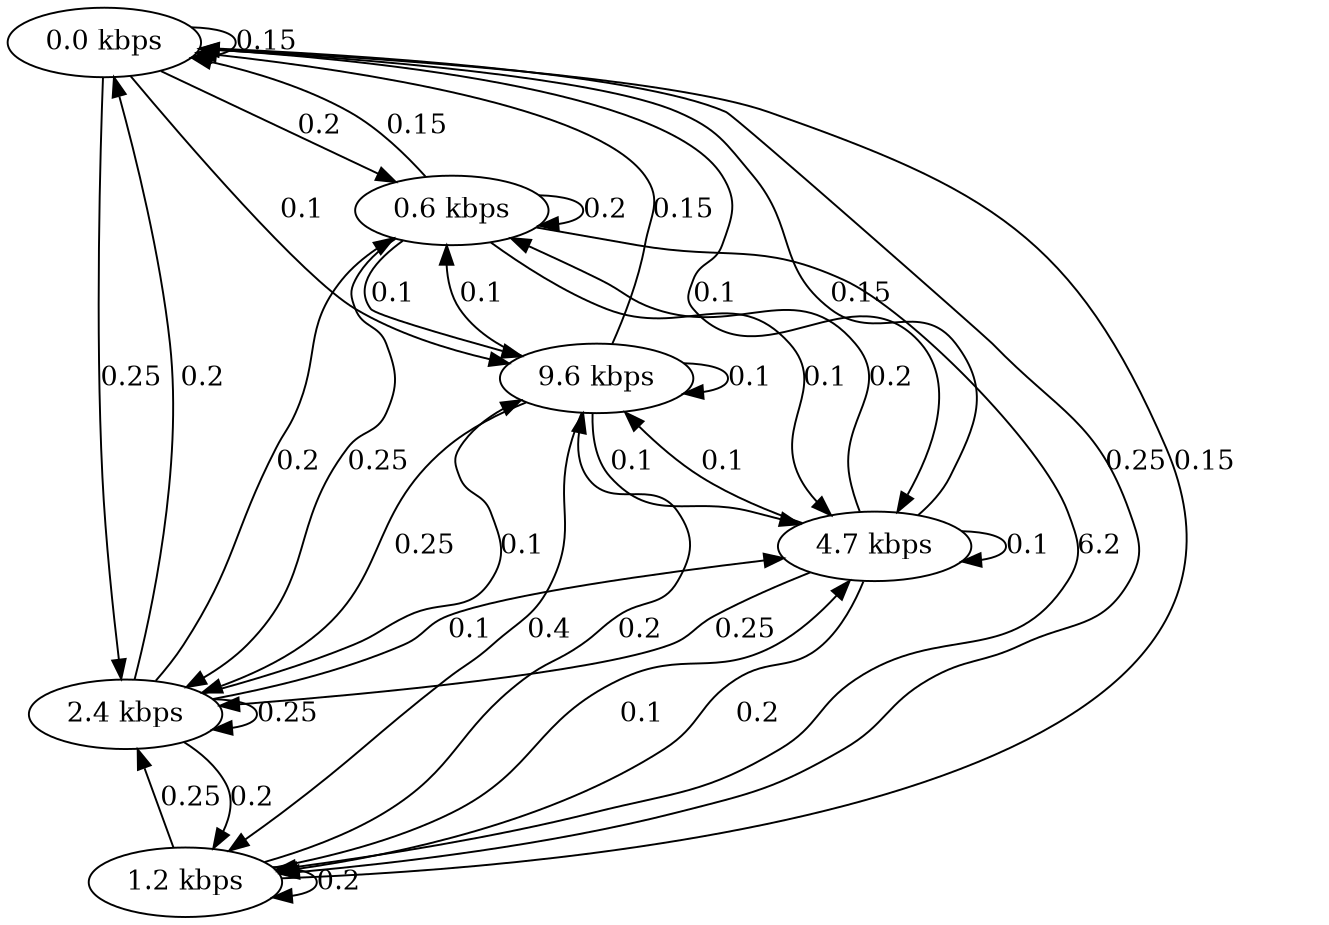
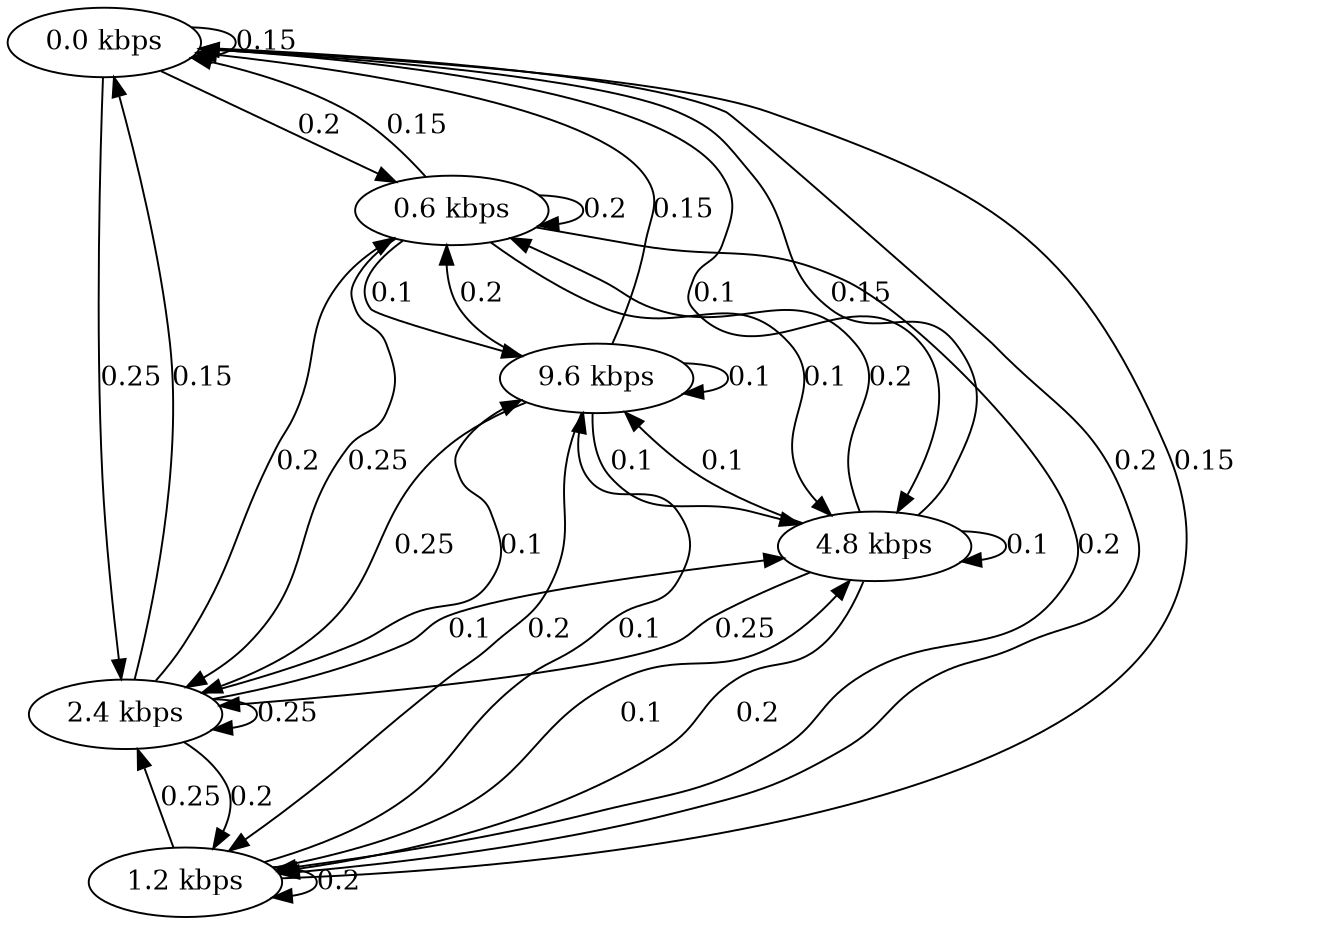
edge "0.0 kbps" -> "9.6 kbps": removed, label "0.1"
edge "9.6 kbps" -> "0.6 kbps": label "0.1" -> "0.2"
edge "2.4 kbps" -> "0.0 kbps": label "0.2" -> "0.15"
edge "0.0 kbps" -> "1.2 kbps": label "0.25" -> "0.2"
node "4.7 kbps": label "4.7 kbps" -> "4.8 kbps"
edge "0.6 kbps" -> "1.2 kbps": label "6.2" -> "0.2"
edge "9.6 kbps" -> "1.2 kbps": label "0.4" -> "0.2"
edge "1.2 kbps" -> "9.6 kbps": label "0.2" -> "0.1"
